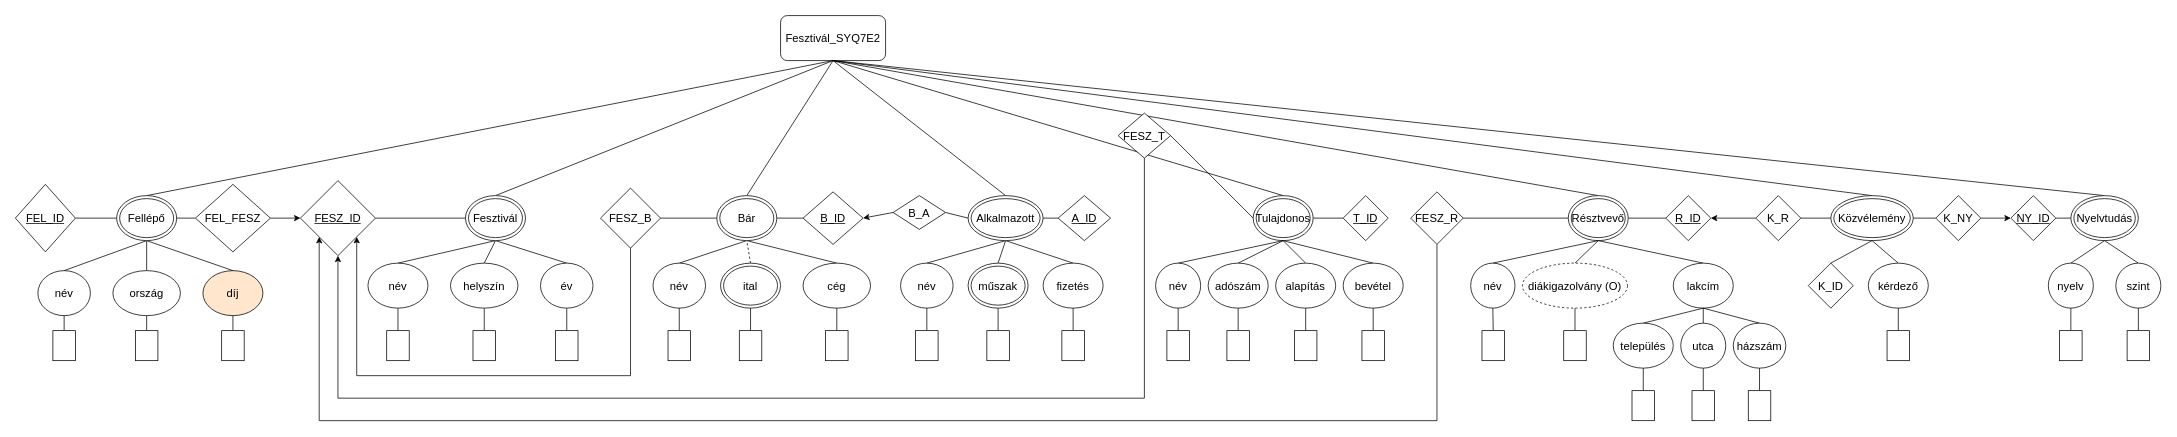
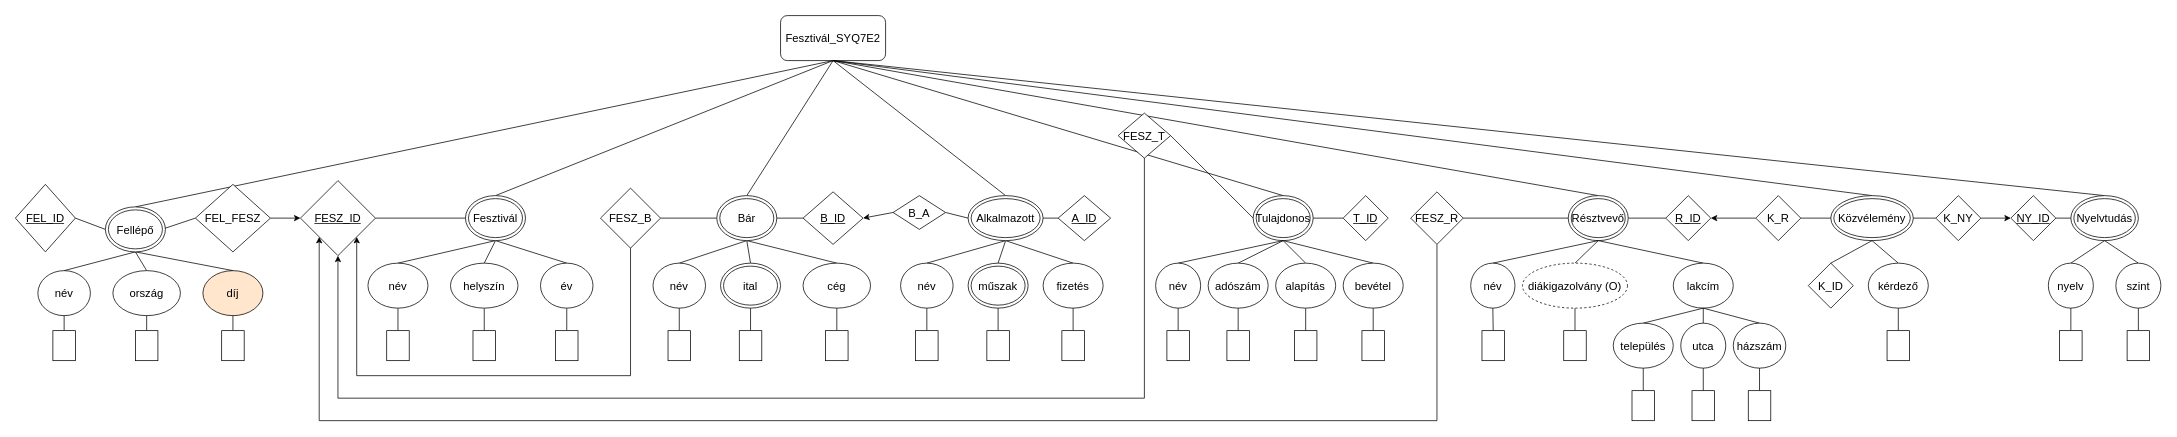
node "Fellépő": moved (147, 218) -> (135, 229)
edge "Bár" -- "ital": style dashed -> solid
